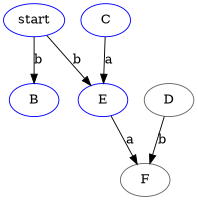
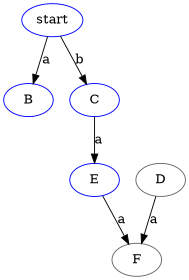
edge "start" -> "E": now "start" -> "C"
edge "start" -> "B": label "b" -> "a"
edge "D" -> "F": label "b" -> "a"
